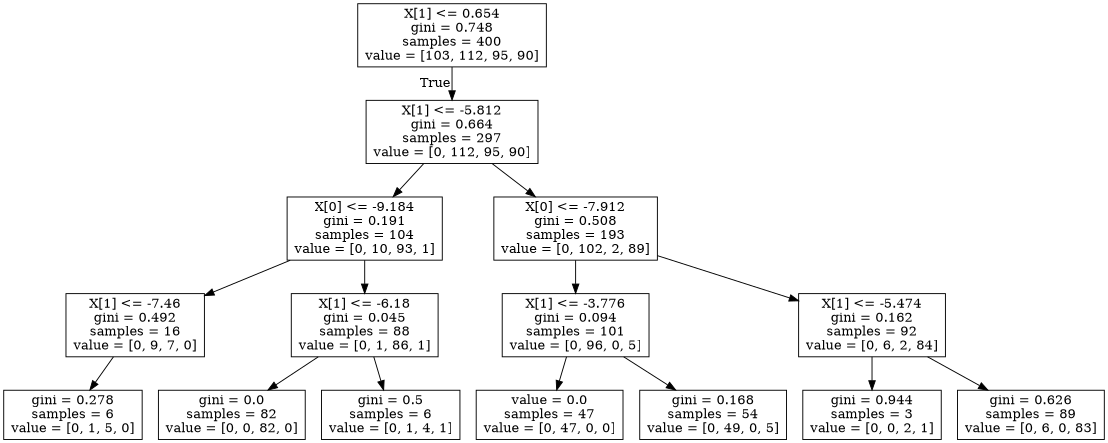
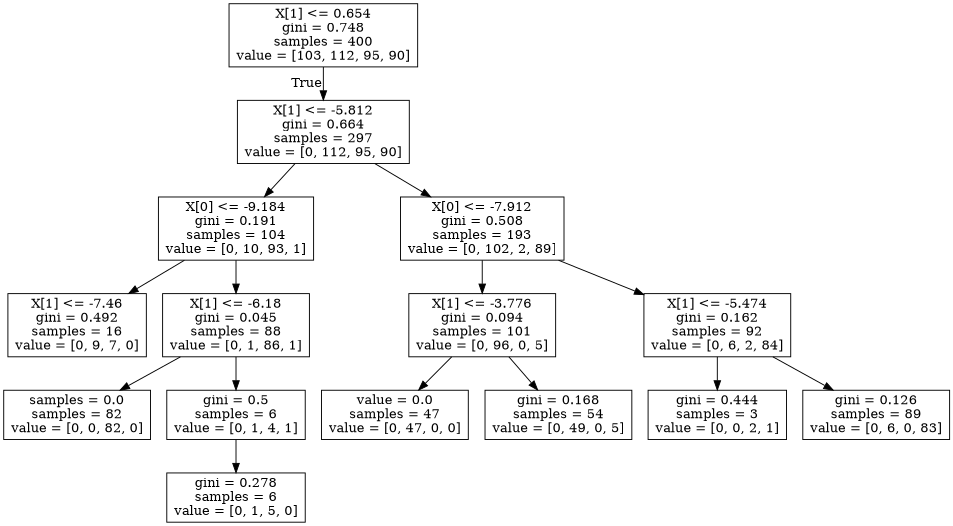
edge "X[1] <= -7.46 gini = 0.492 samples = 16 value = [0, 9, 7, 0]" -> "gini = 0.278 samples = 6 value = [0, 1, 5, 0]": now "gini = 0.5 samples = 6 value = [0, 1, 4, 1]" -> "gini = 0.278 samples = 6 value = [0, 1, 5, 0]"
node "gini = 0.0 samples = 82 value = [0, 0, 82, 0]": label "gini = 0.0 samples = 82 value = [0, 0, 82, 0]" -> "samples = 0.0 samples = 82 value = [0, 0, 82, 0]"
node "gini = 0.944 samples = 3 value = [0, 0, 2, 1]": label "gini = 0.944 samples = 3 value = [0, 0, 2, 1]" -> "gini = 0.444 samples = 3 value = [0, 0, 2, 1]"
node "gini = 0.626 samples = 89 value = [0, 6, 0, 83]": label "gini = 0.626 samples = 89 value = [0, 6, 0, 83]" -> "gini = 0.126 samples = 89 value = [0, 6, 0, 83]"
